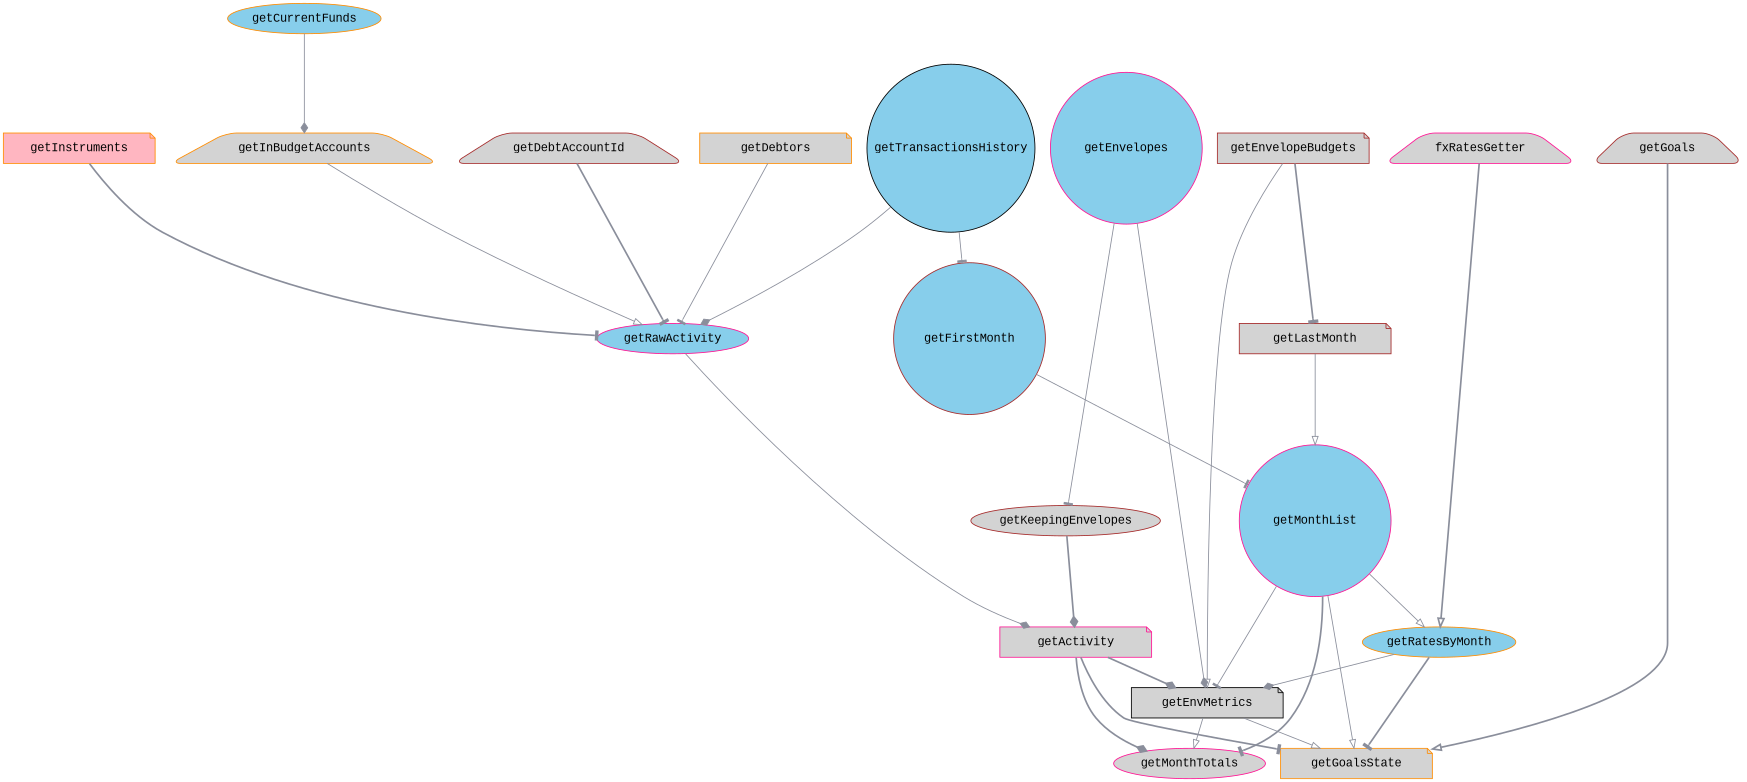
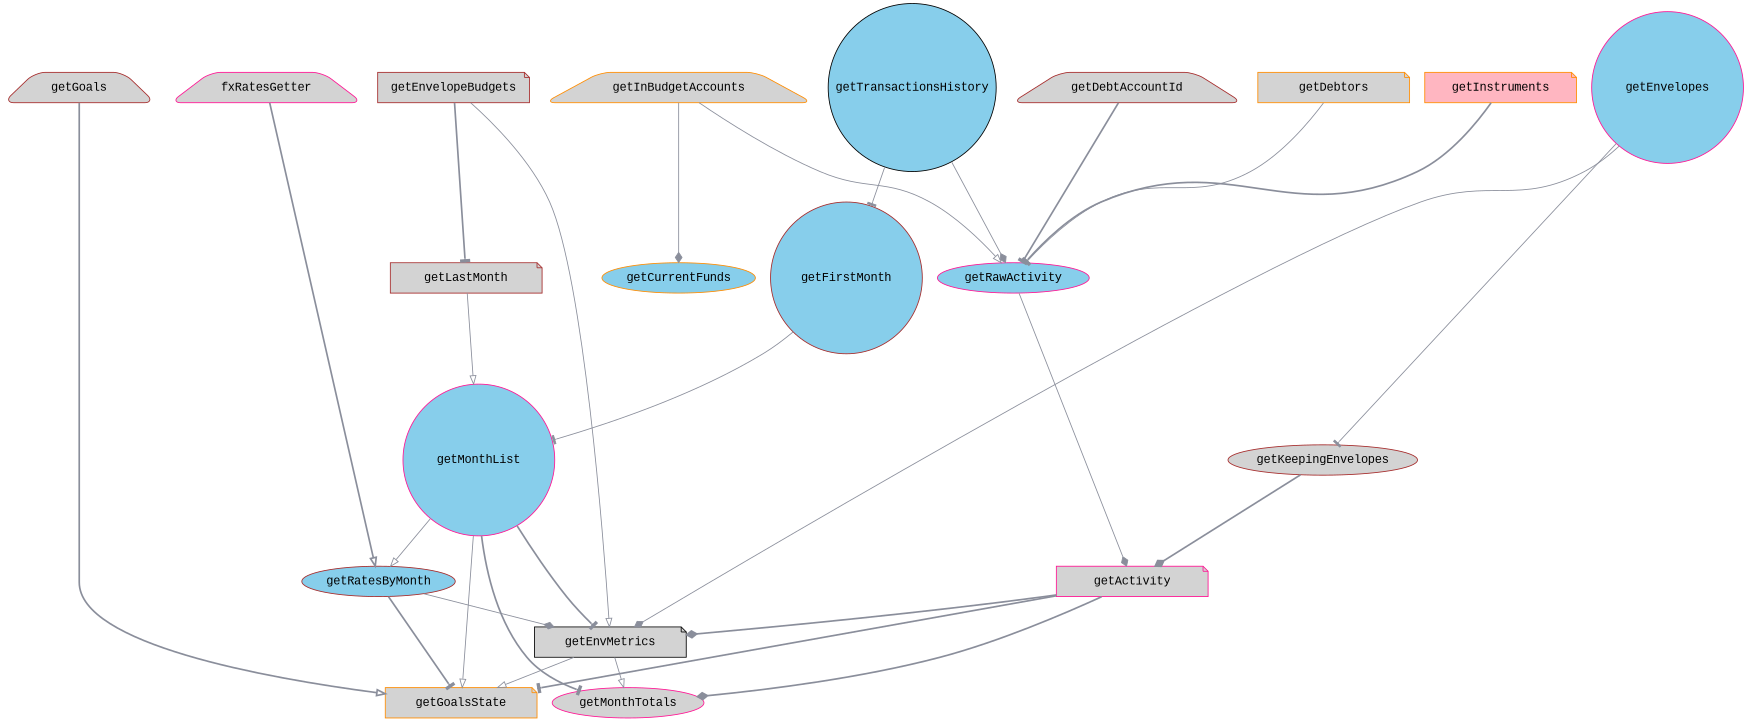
edge "getCurrentFunds" -> "getInBudgetAccounts": reversed
edge "getMonthList" -> "getEnvMetrics": style solid -> bold
node "getRatesByMonth": color darkorange -> brown
